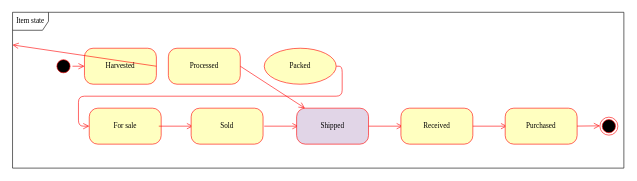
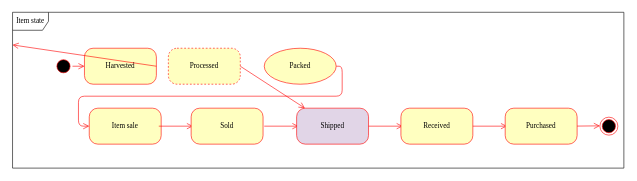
node "Processed": style solid -> dashed
node "For sale": label "For sale" -> "Item sale"
